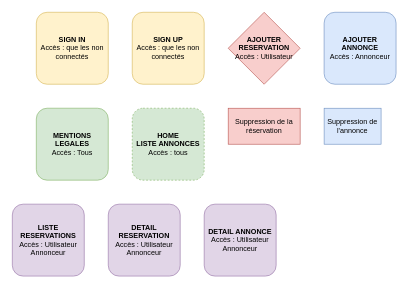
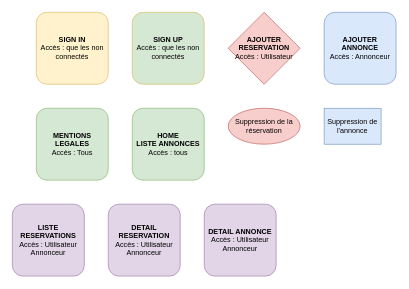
node "SIGN UP Accès : que les non connectés": fillcolor #fff2cc -> #d5e8d4
node "Suppression de la réservation": shape rectangle -> ellipse
node "HOME LISTE ANNONCES Accès : tous": style dashed -> solid
